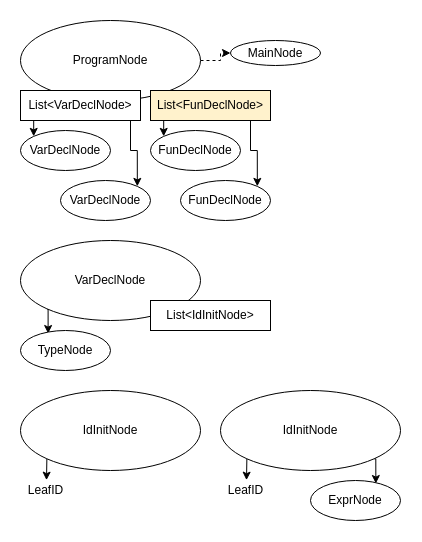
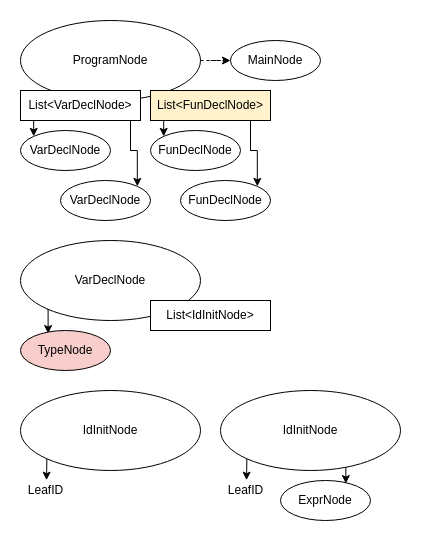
node "MainNode": size 90x25 -> 90x40
node "TypeNode": fillcolor #ffffff -> #f8cecc
node "ExprNode": moved (356, 501) -> (326, 501)
